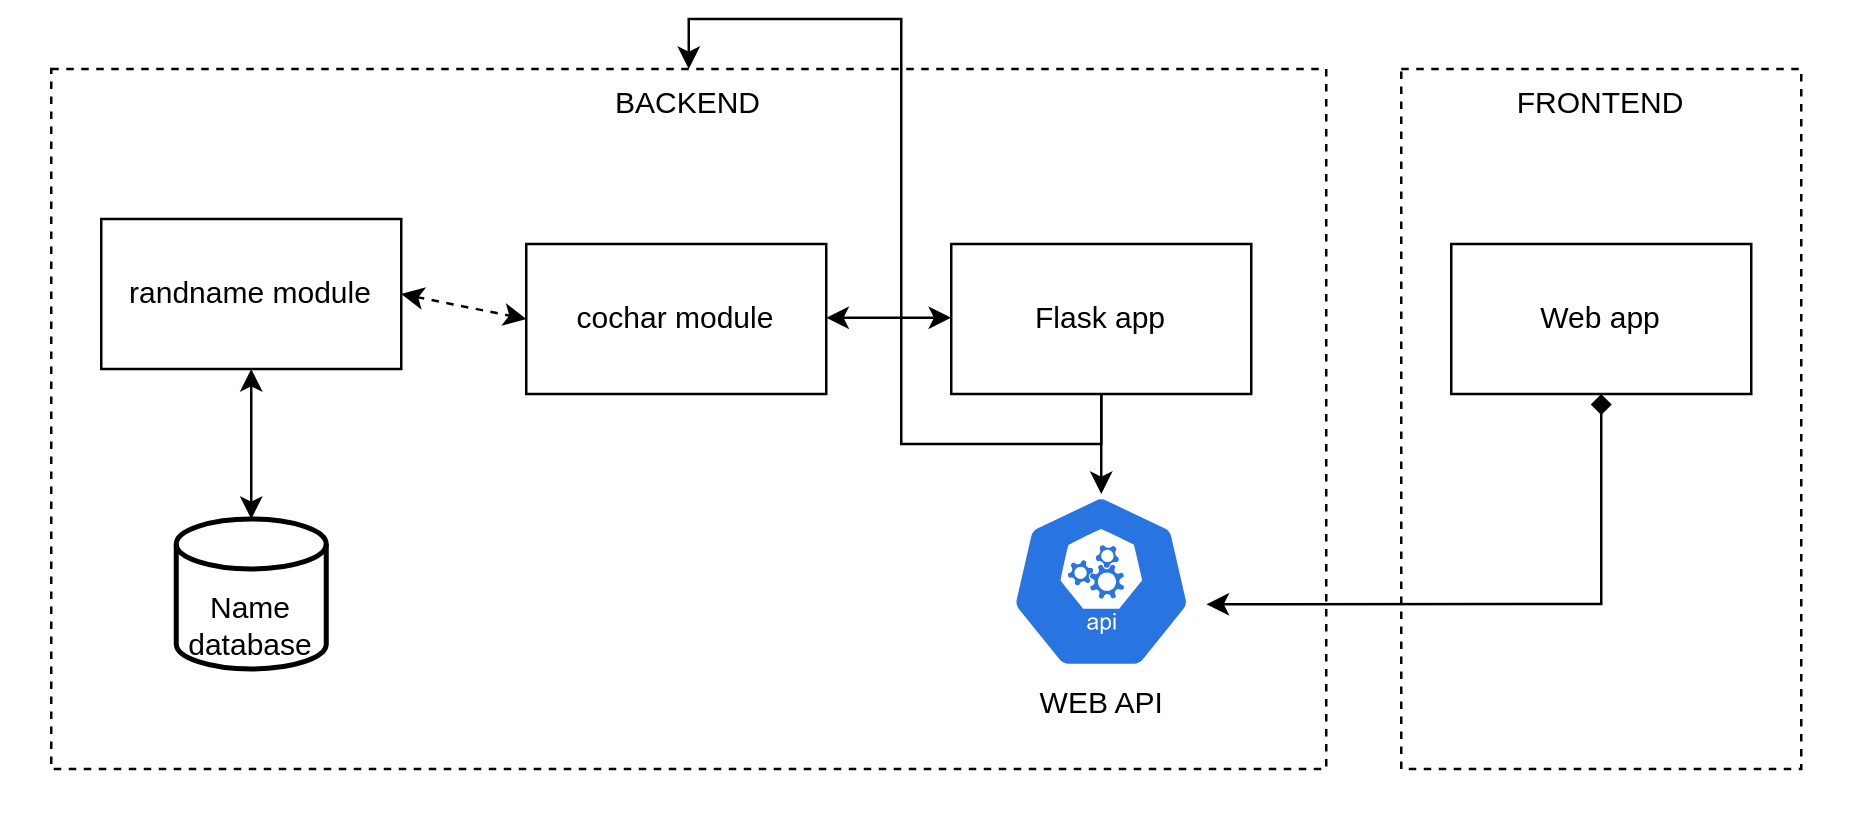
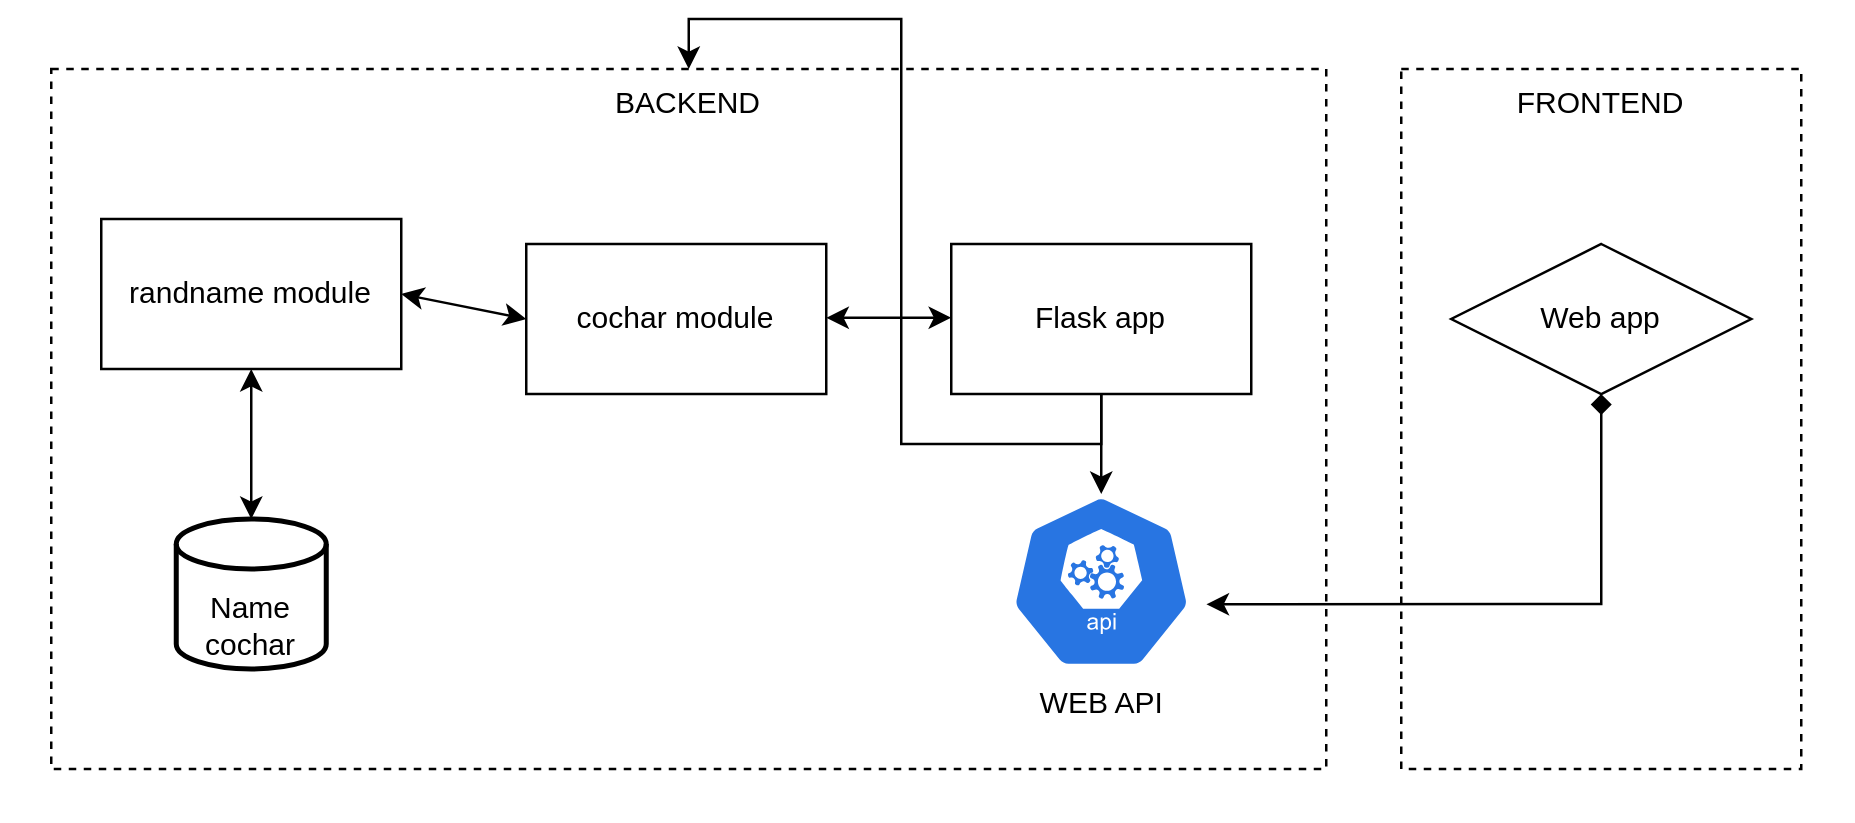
edge "randname module" -- "cochar module": style dashed -> solid
node "Web app": shape rectangle -> diamond
node "Name database": label "Name database" -> "Name cochar"
